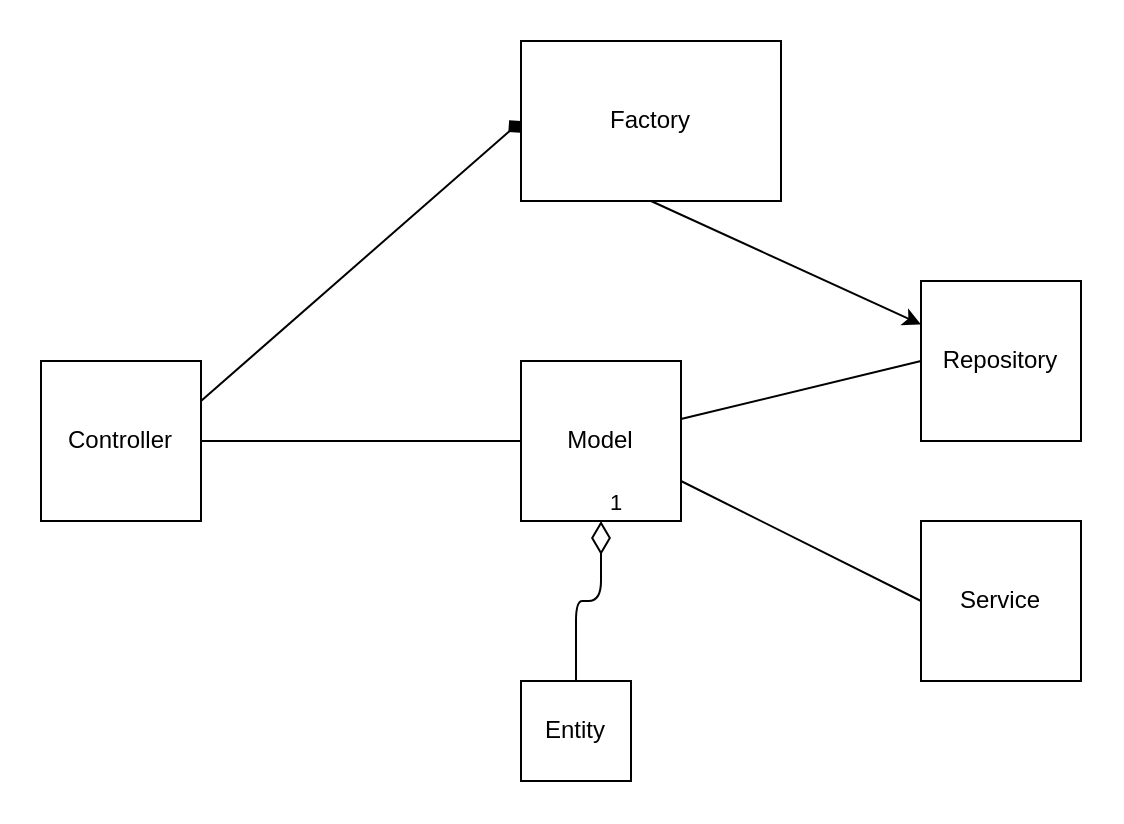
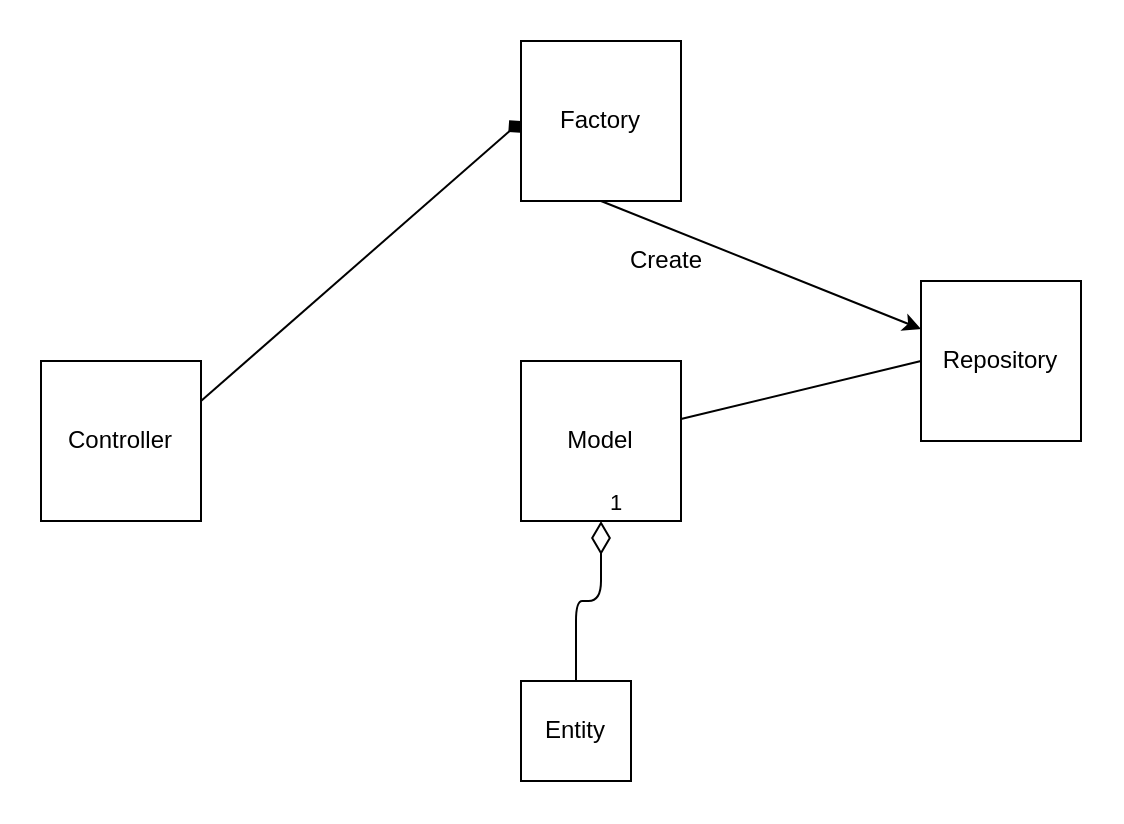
node "Factory": size 260x160 -> 160x160
node "Create": added
edge "Controller" -- "Model": removed
edge "Model" -- "Service": removed
node "Service": removed
